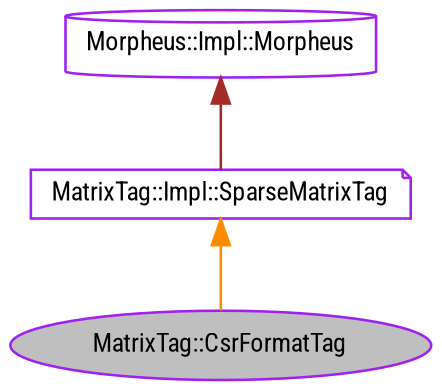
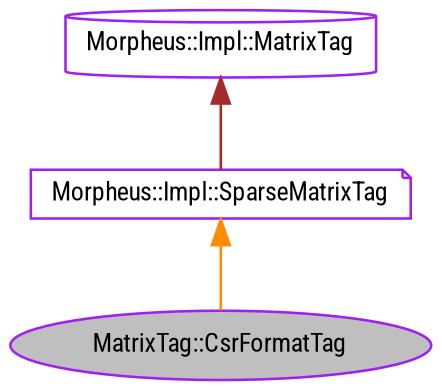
node "Morpheus::Impl::Morpheus": label "Morpheus::Impl::Morpheus" -> "Morpheus::Impl::MatrixTag"
node "MatrixTag::Impl::SparseMatrixTag": label "MatrixTag::Impl::SparseMatrixTag" -> "Morpheus::Impl::SparseMatrixTag"
